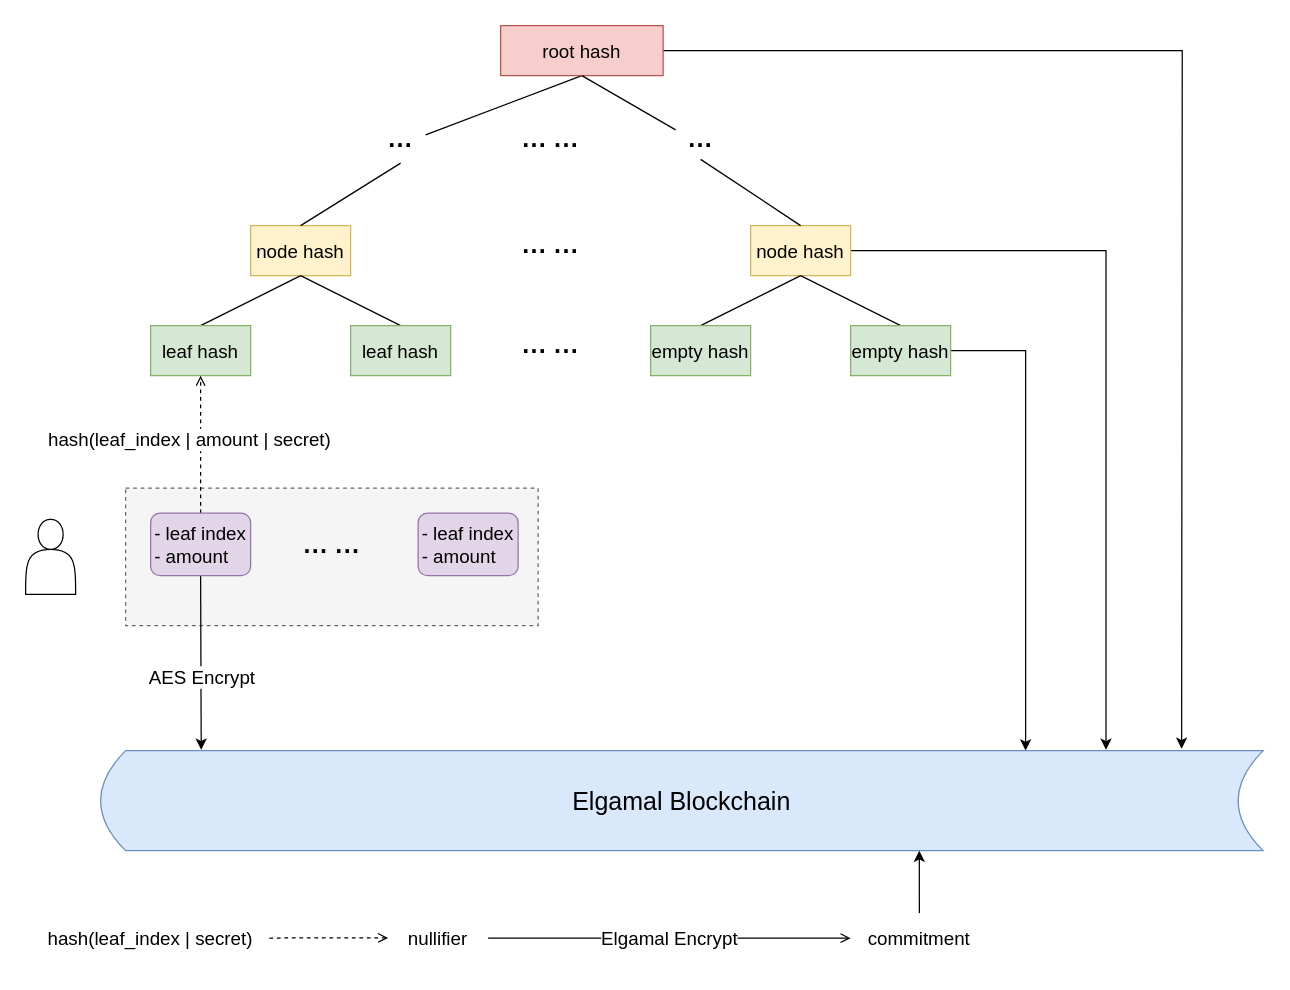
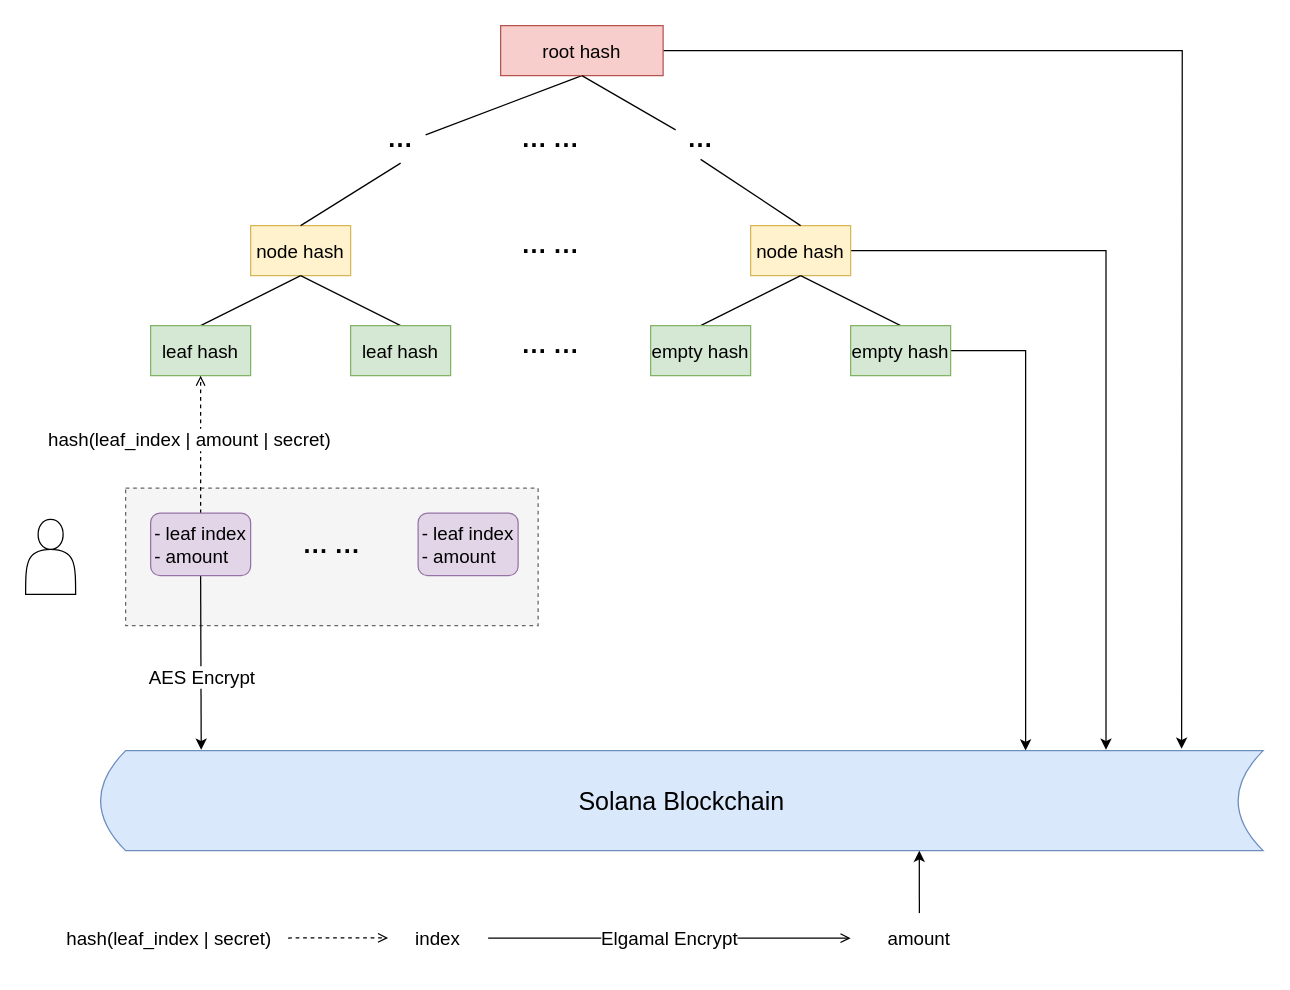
node "Elgamal Blockchain": label "Elgamal Blockchain" -> "Solana Blockchain"
node "commitment": label "commitment" -> "amount"
node "hash(leaf_index | secret)": moved (151, 938) -> (169, 938)
node "nullifier": label "nullifier" -> "index"
